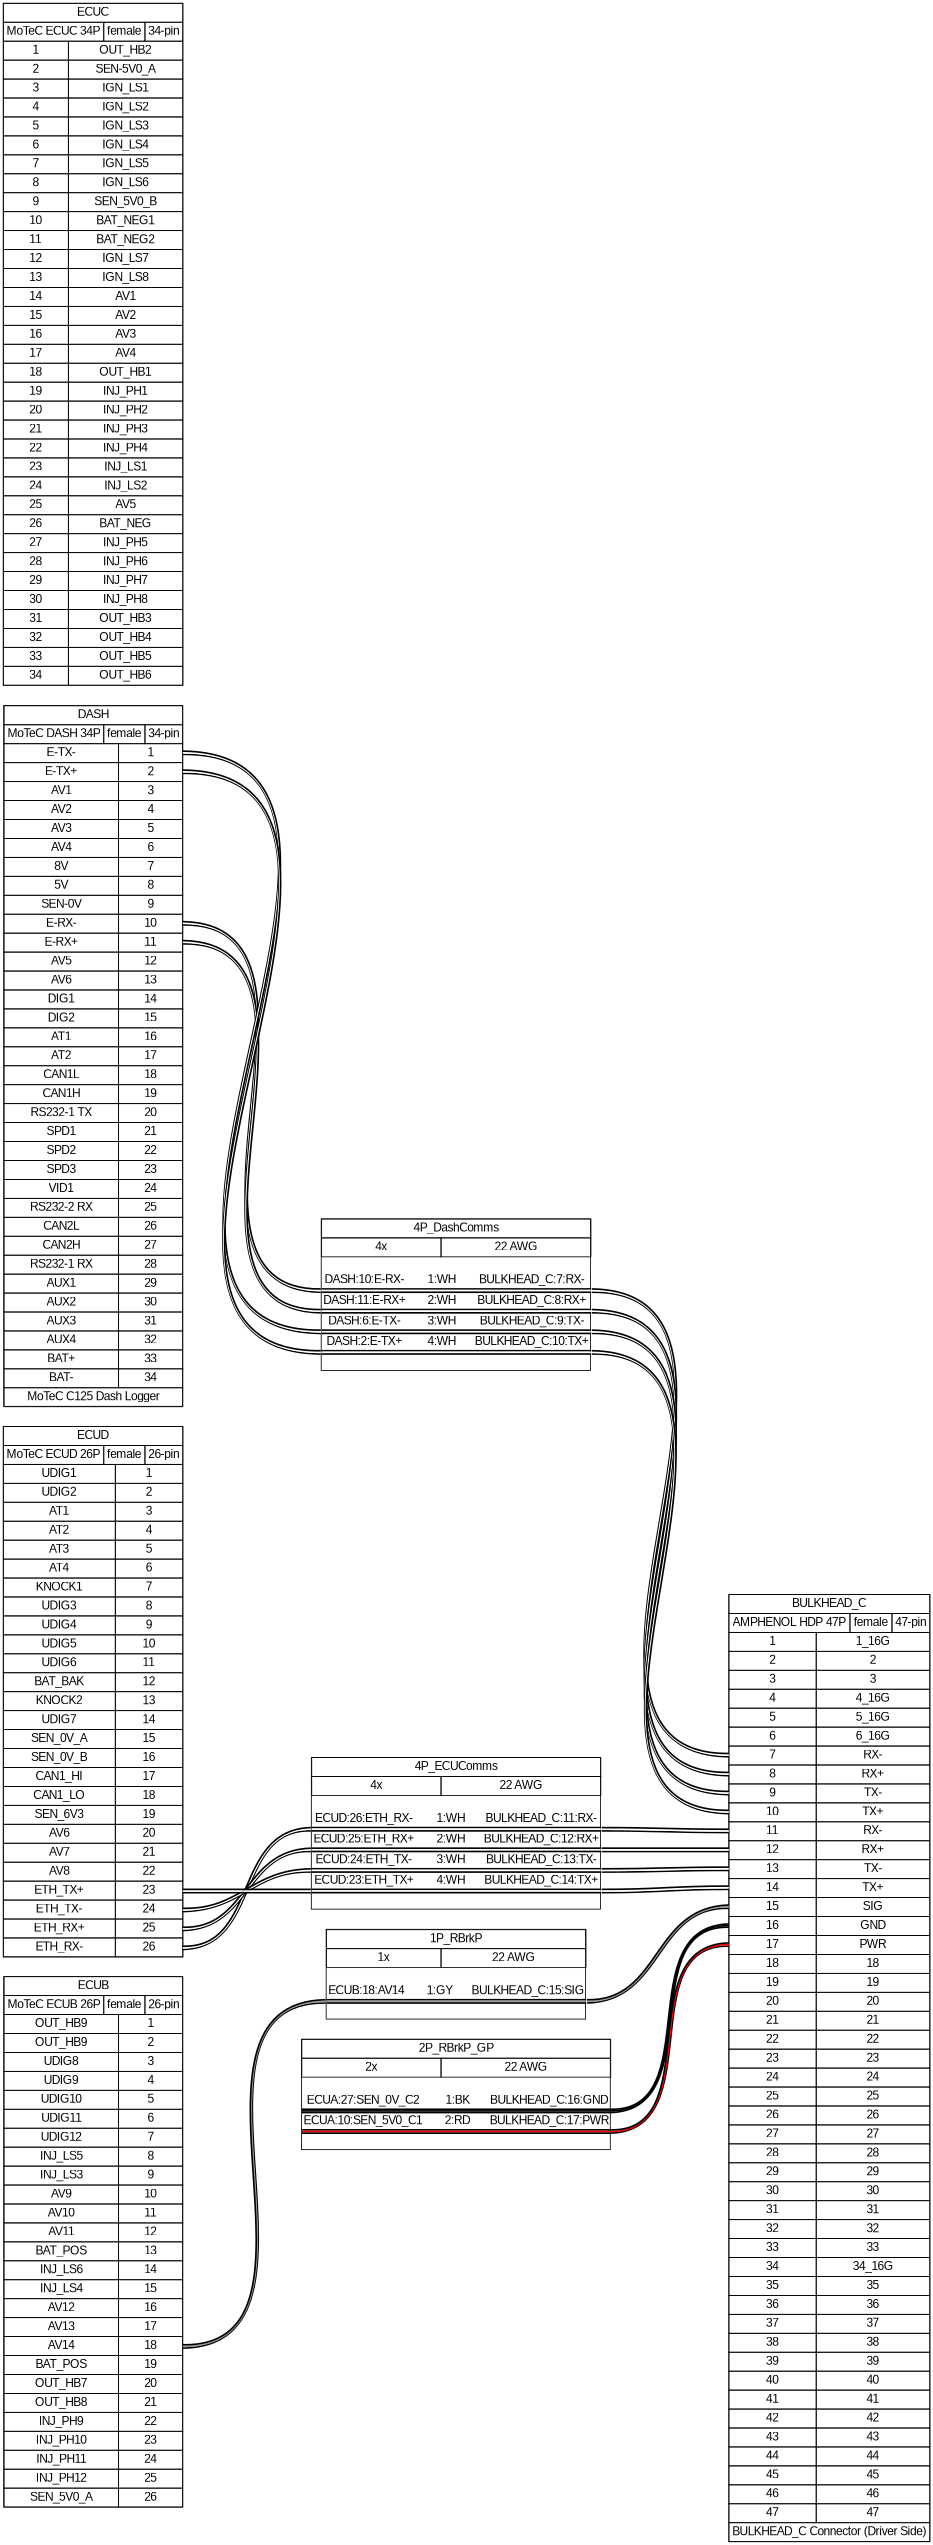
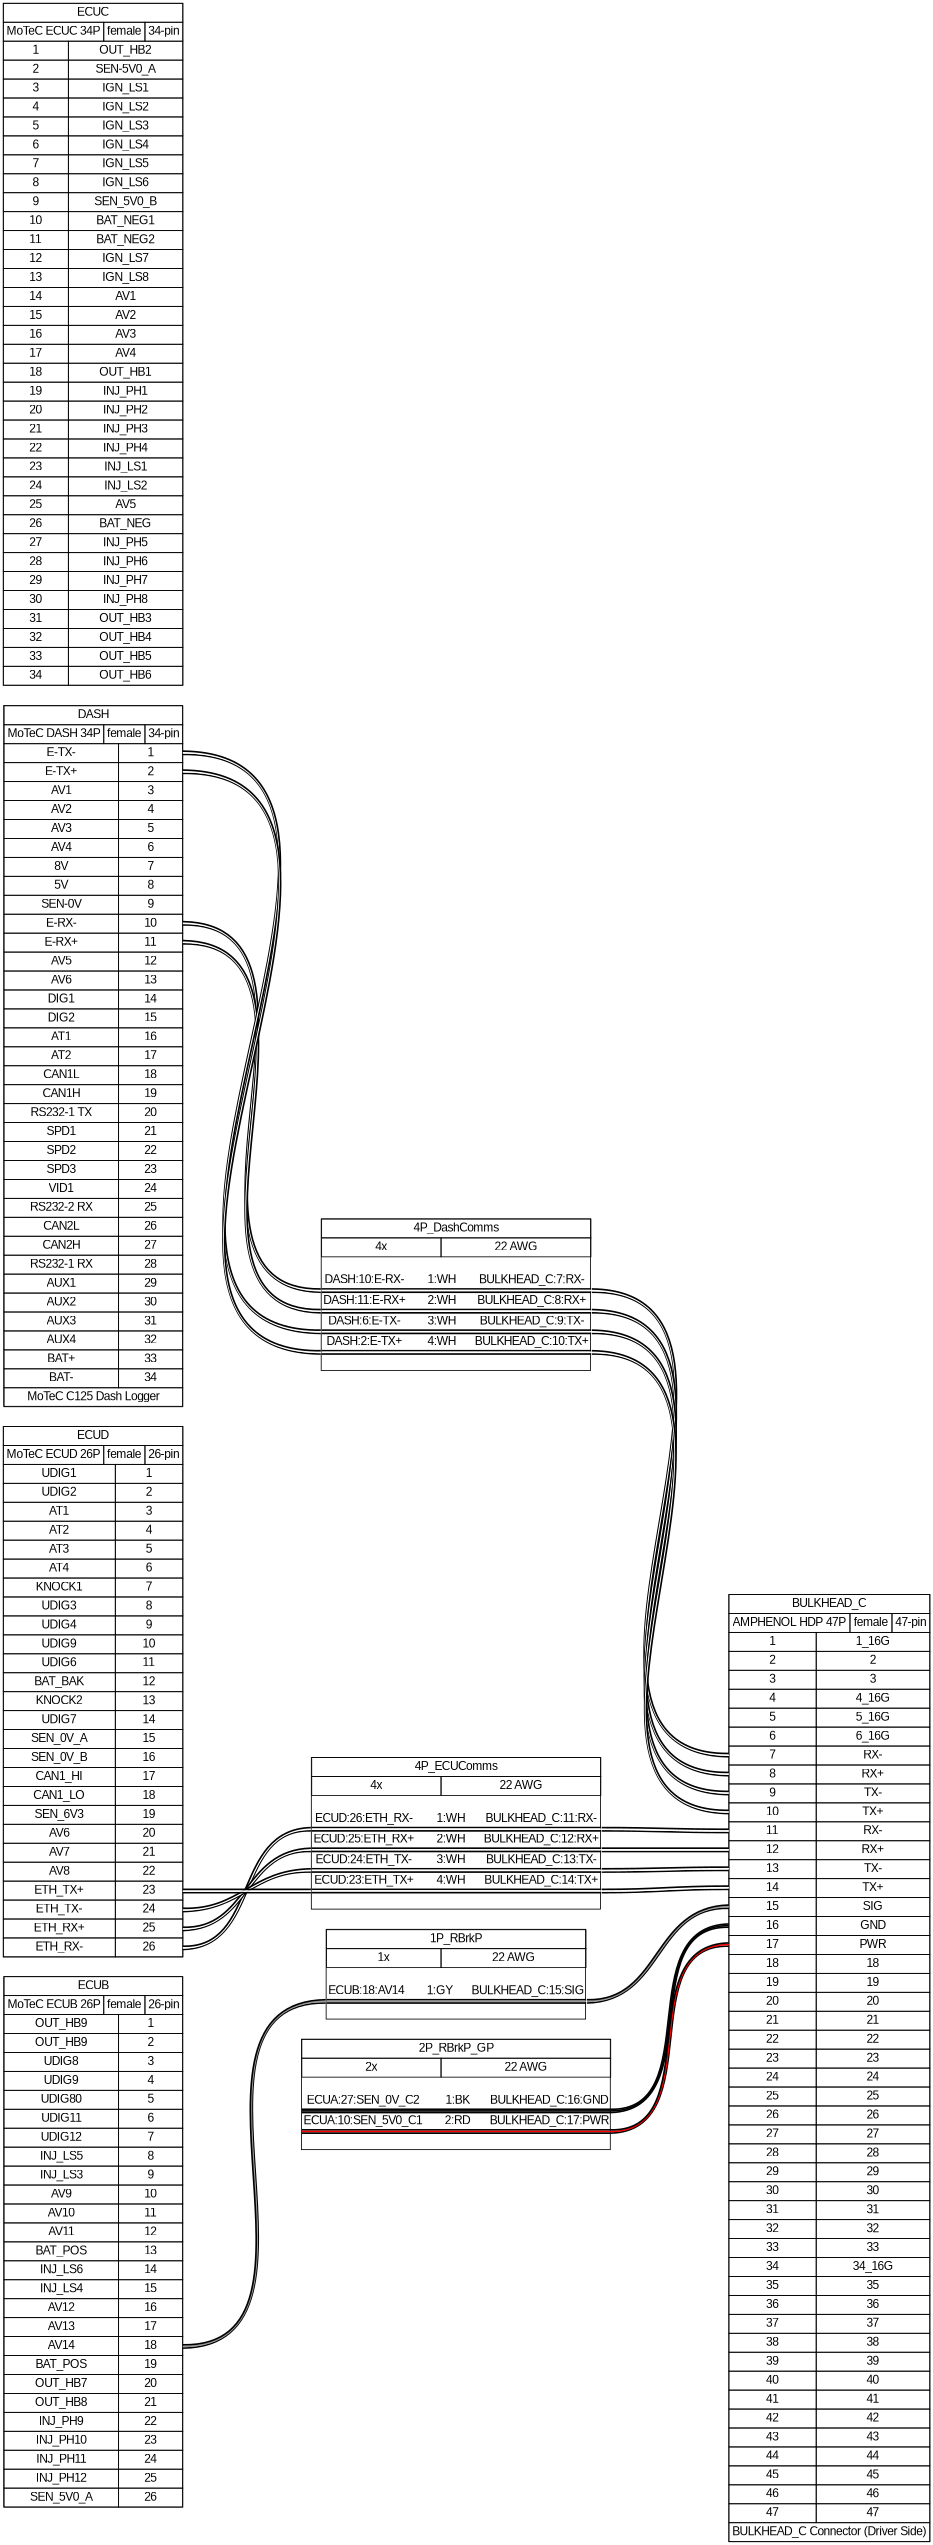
node "ECUD": text "UDIG5" -> "UDIG9"
node "ECUB": text "UDIG10" -> "UDIG80"
